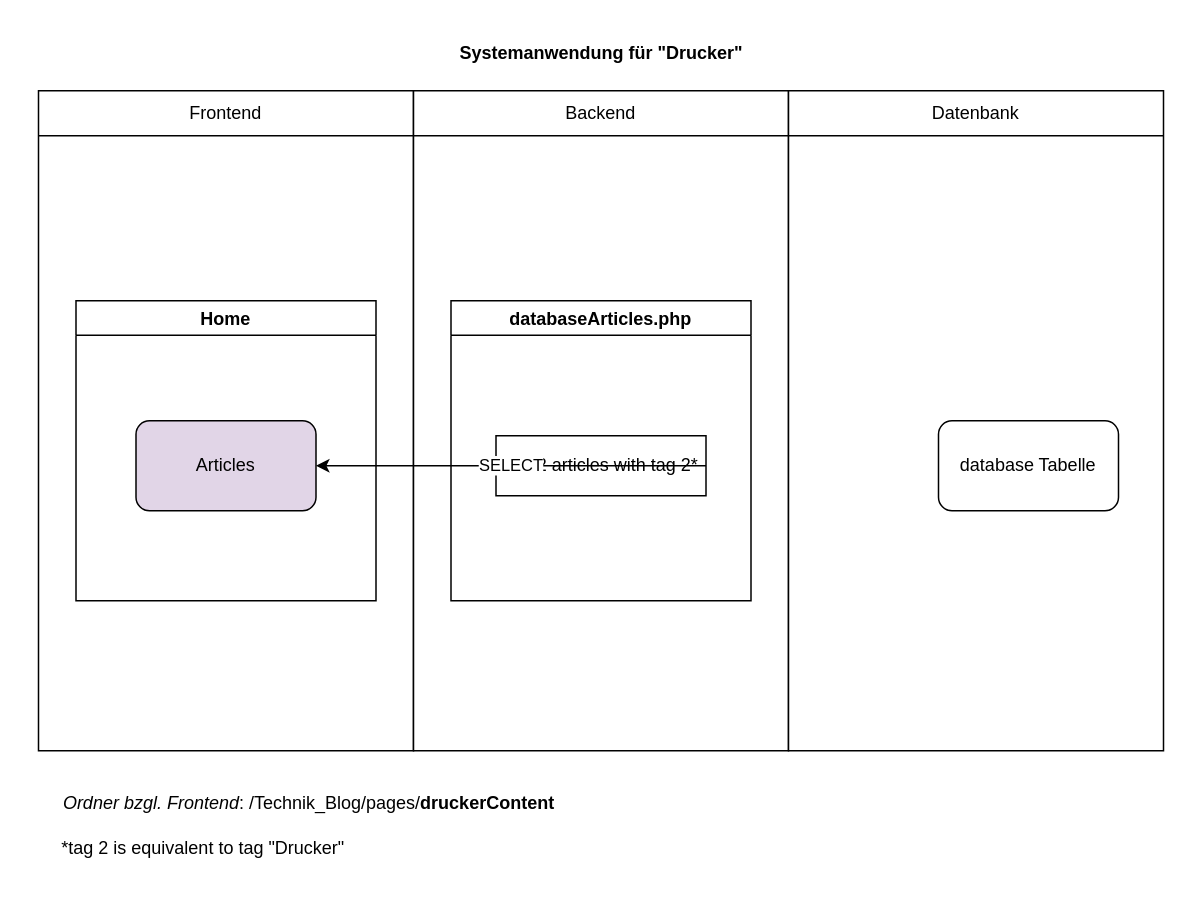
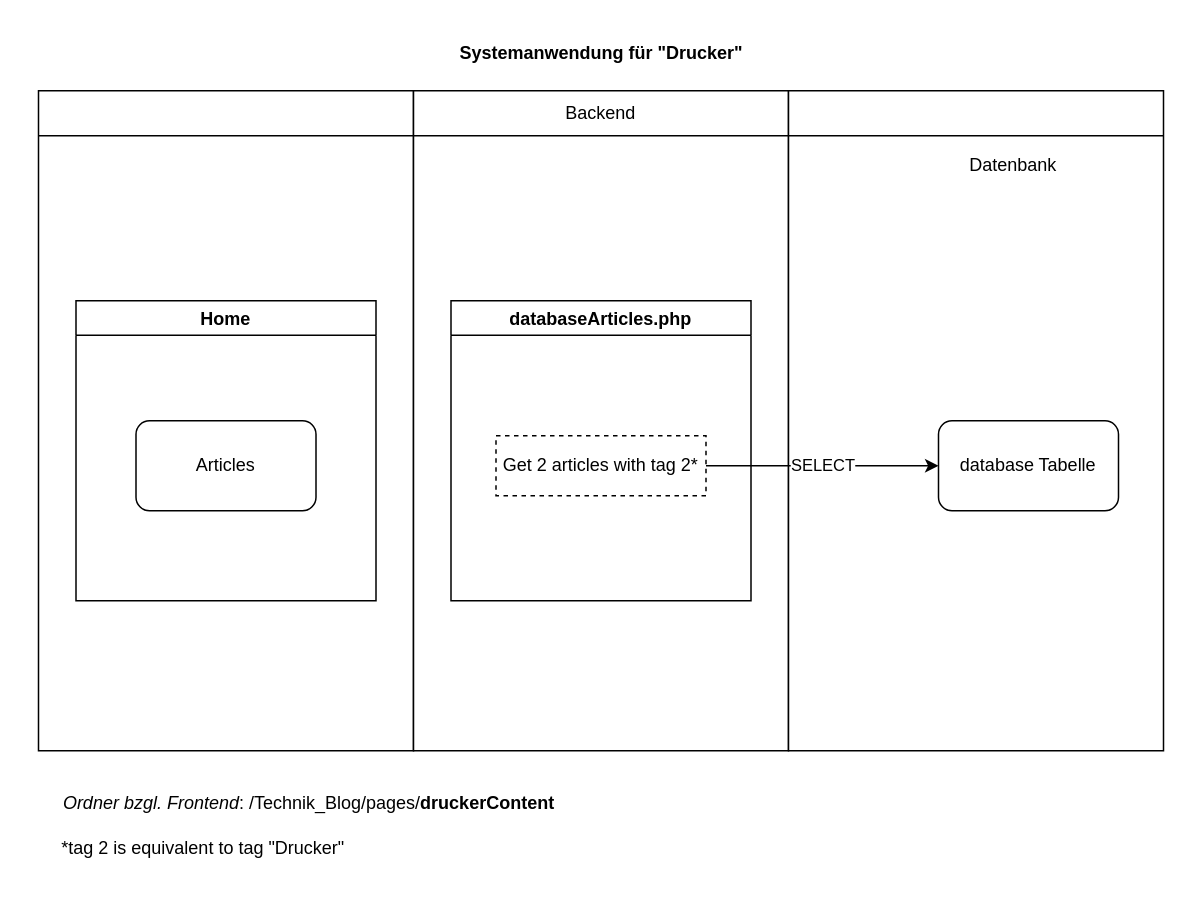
node "Frontend": removed
node "Datenbank": moved (976, 113) -> (1013, 166)
node "Articles": fillcolor #e1d5e7 -> #ffffff
edge "Get 2 articles with tag 2*" -> "Articles": now "Get 2 articles with tag 2*" -> "database Tabelle"
node "Get 2 articles with tag 2*": style solid -> dashed
